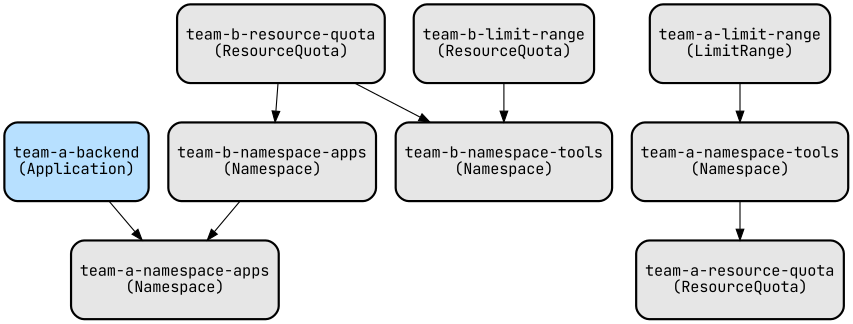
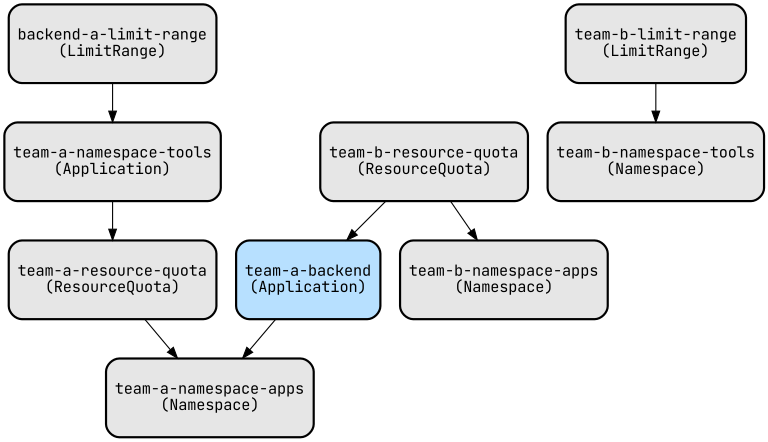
node "team-b-limit-range (ResourceQuota)": label "team-b-limit-range (ResourceQuota)" -> "team-b-limit-range (LimitRange)"
node "team-a-limit-range (LimitRange)": label "team-a-limit-range (LimitRange)" -> "backend-a-limit-range (LimitRange)"
edge "team-b-resource-quota (ResourceQuota)" -> "team-b-namespace-tools (Namespace)": now "team-b-resource-quota (ResourceQuota)" -> "team-a-backend (Application)"
node "team-a-namespace-tools (Namespace)": label "team-a-namespace-tools (Namespace)" -> "team-a-namespace-tools (Application)"
edge "team-b-namespace-apps (Namespace)" -> "team-a-namespace-apps (Namespace)": now "team-a-resource-quota (ResourceQuota)" -> "team-a-namespace-apps (Namespace)"
